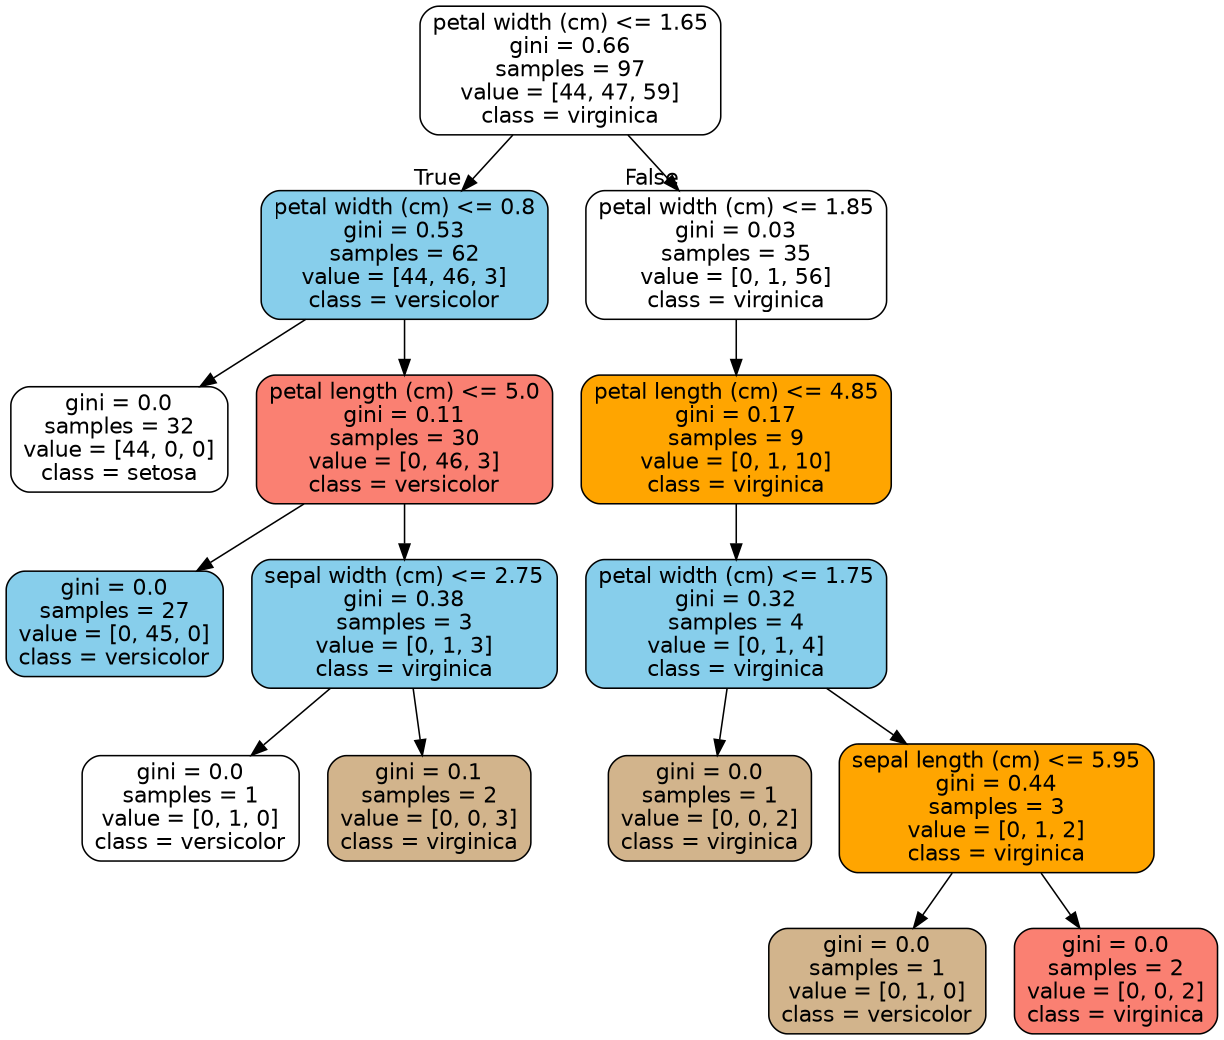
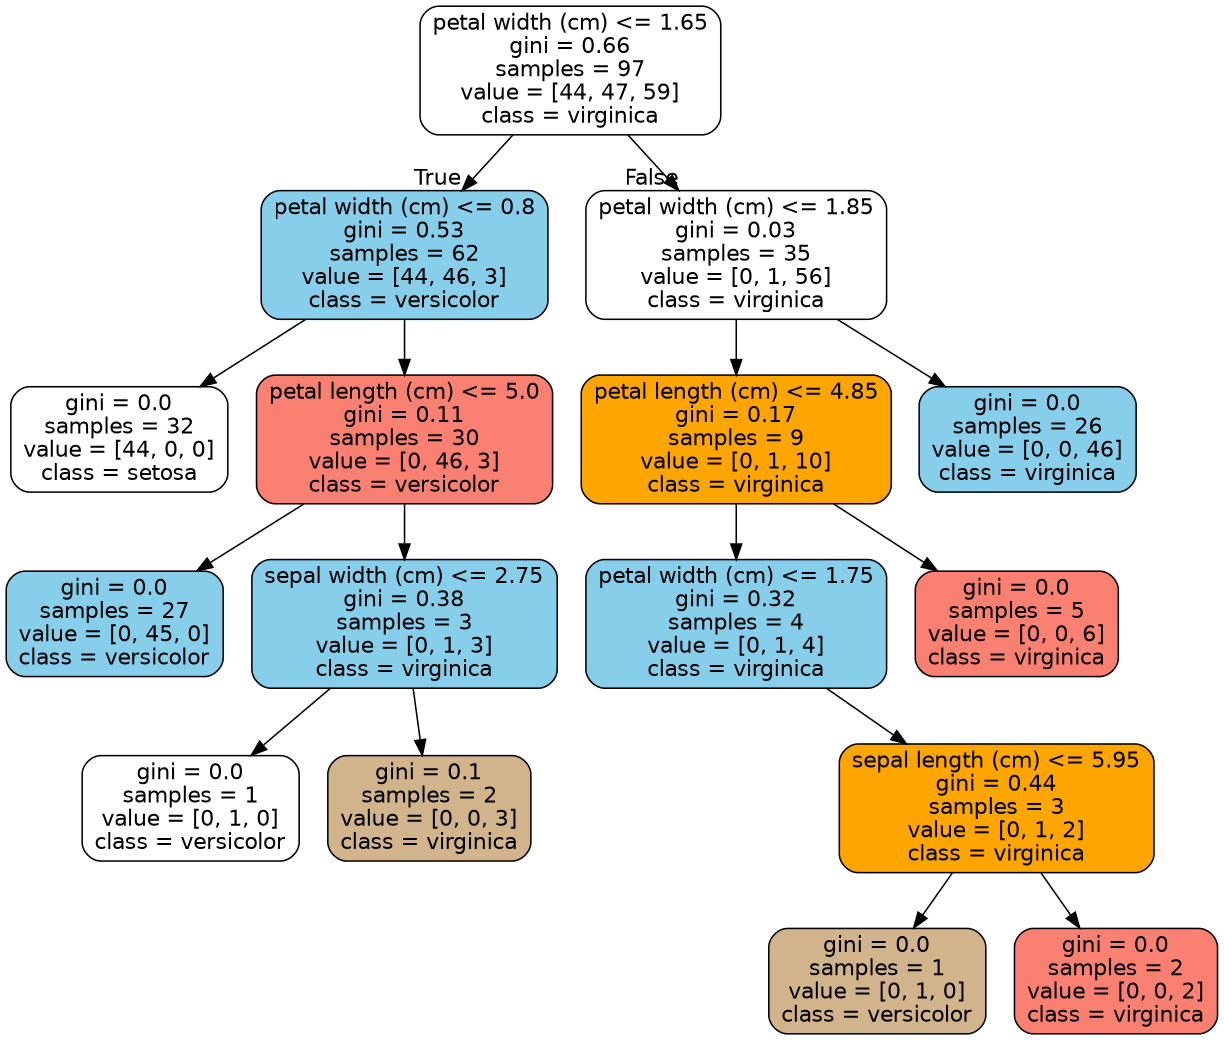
node "gini = 0.0 samples = 26 value = [0, 0, 46] class = virginica": added
node "gini = 0.0 samples = 5 value = [0, 0, 6] class = virginica": added
node "gini = 0.0 samples = 1 value = [0, 0, 2] class = virginica": removed
